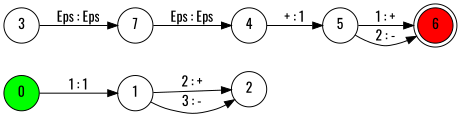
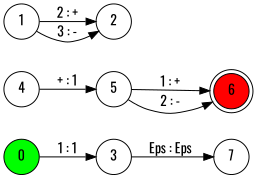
edge "7" -> "4": removed, label "Eps : Eps"
edge "0" -> "1": now "0" -> "3"
